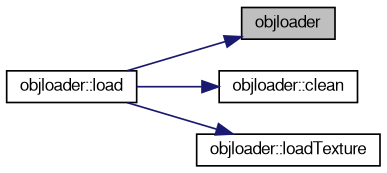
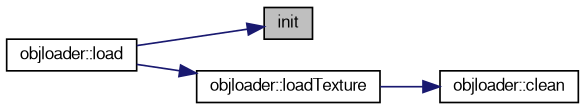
node "objloader": label "objloader" -> "init"
edge "objloader::load" -> "objloader::clean": now "objloader::loadTexture" -> "objloader::clean"
